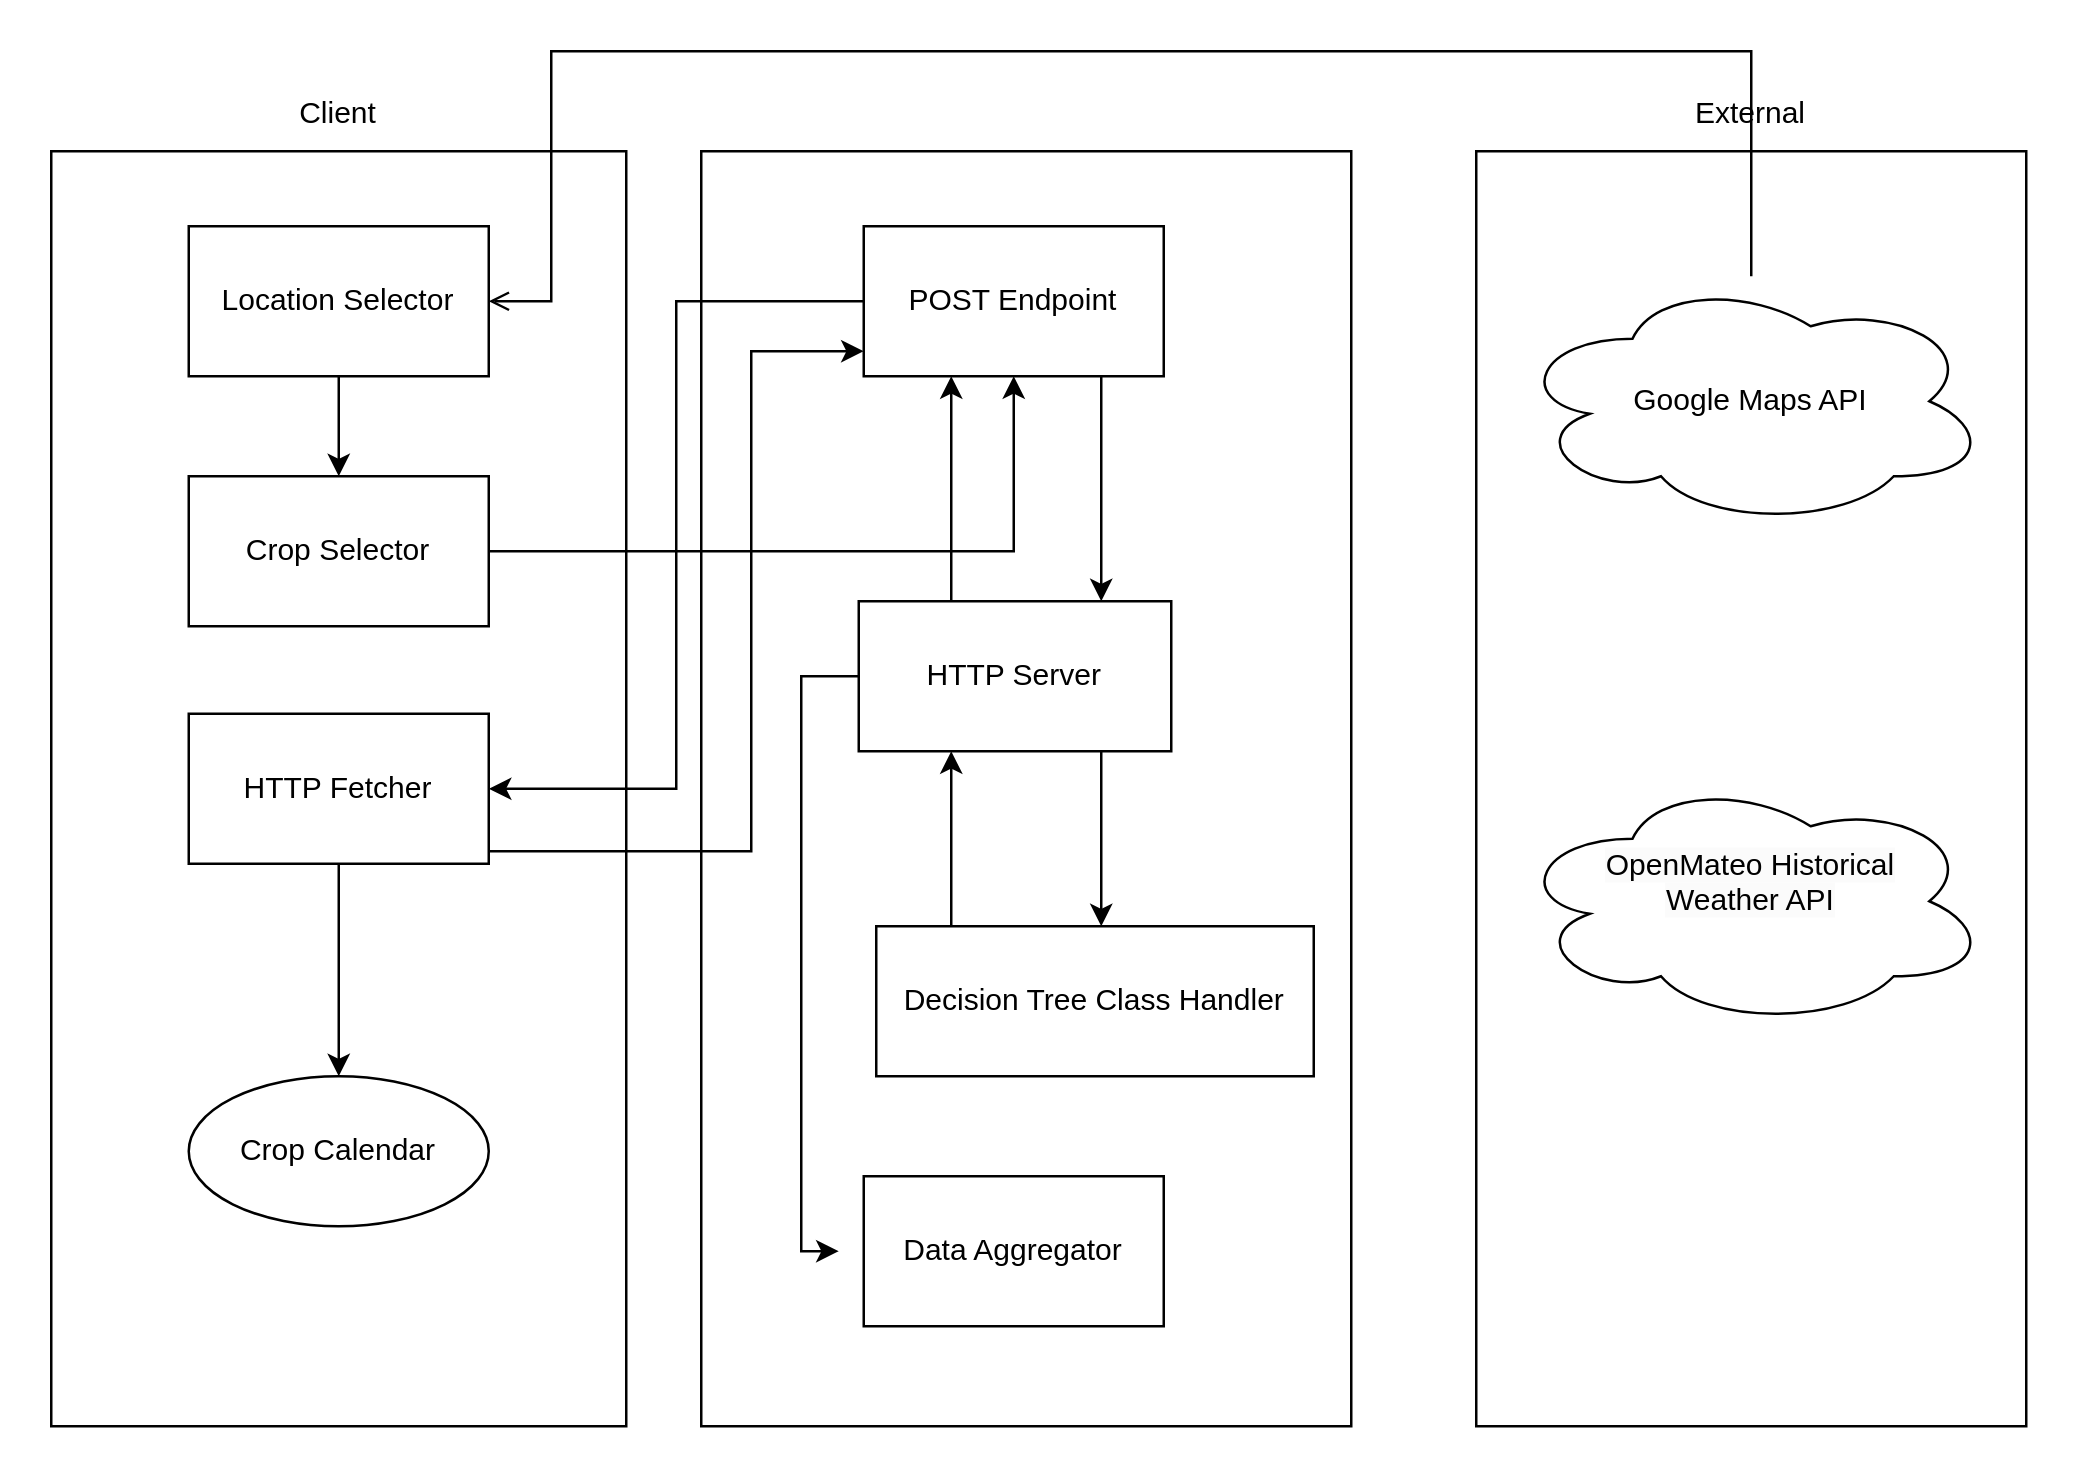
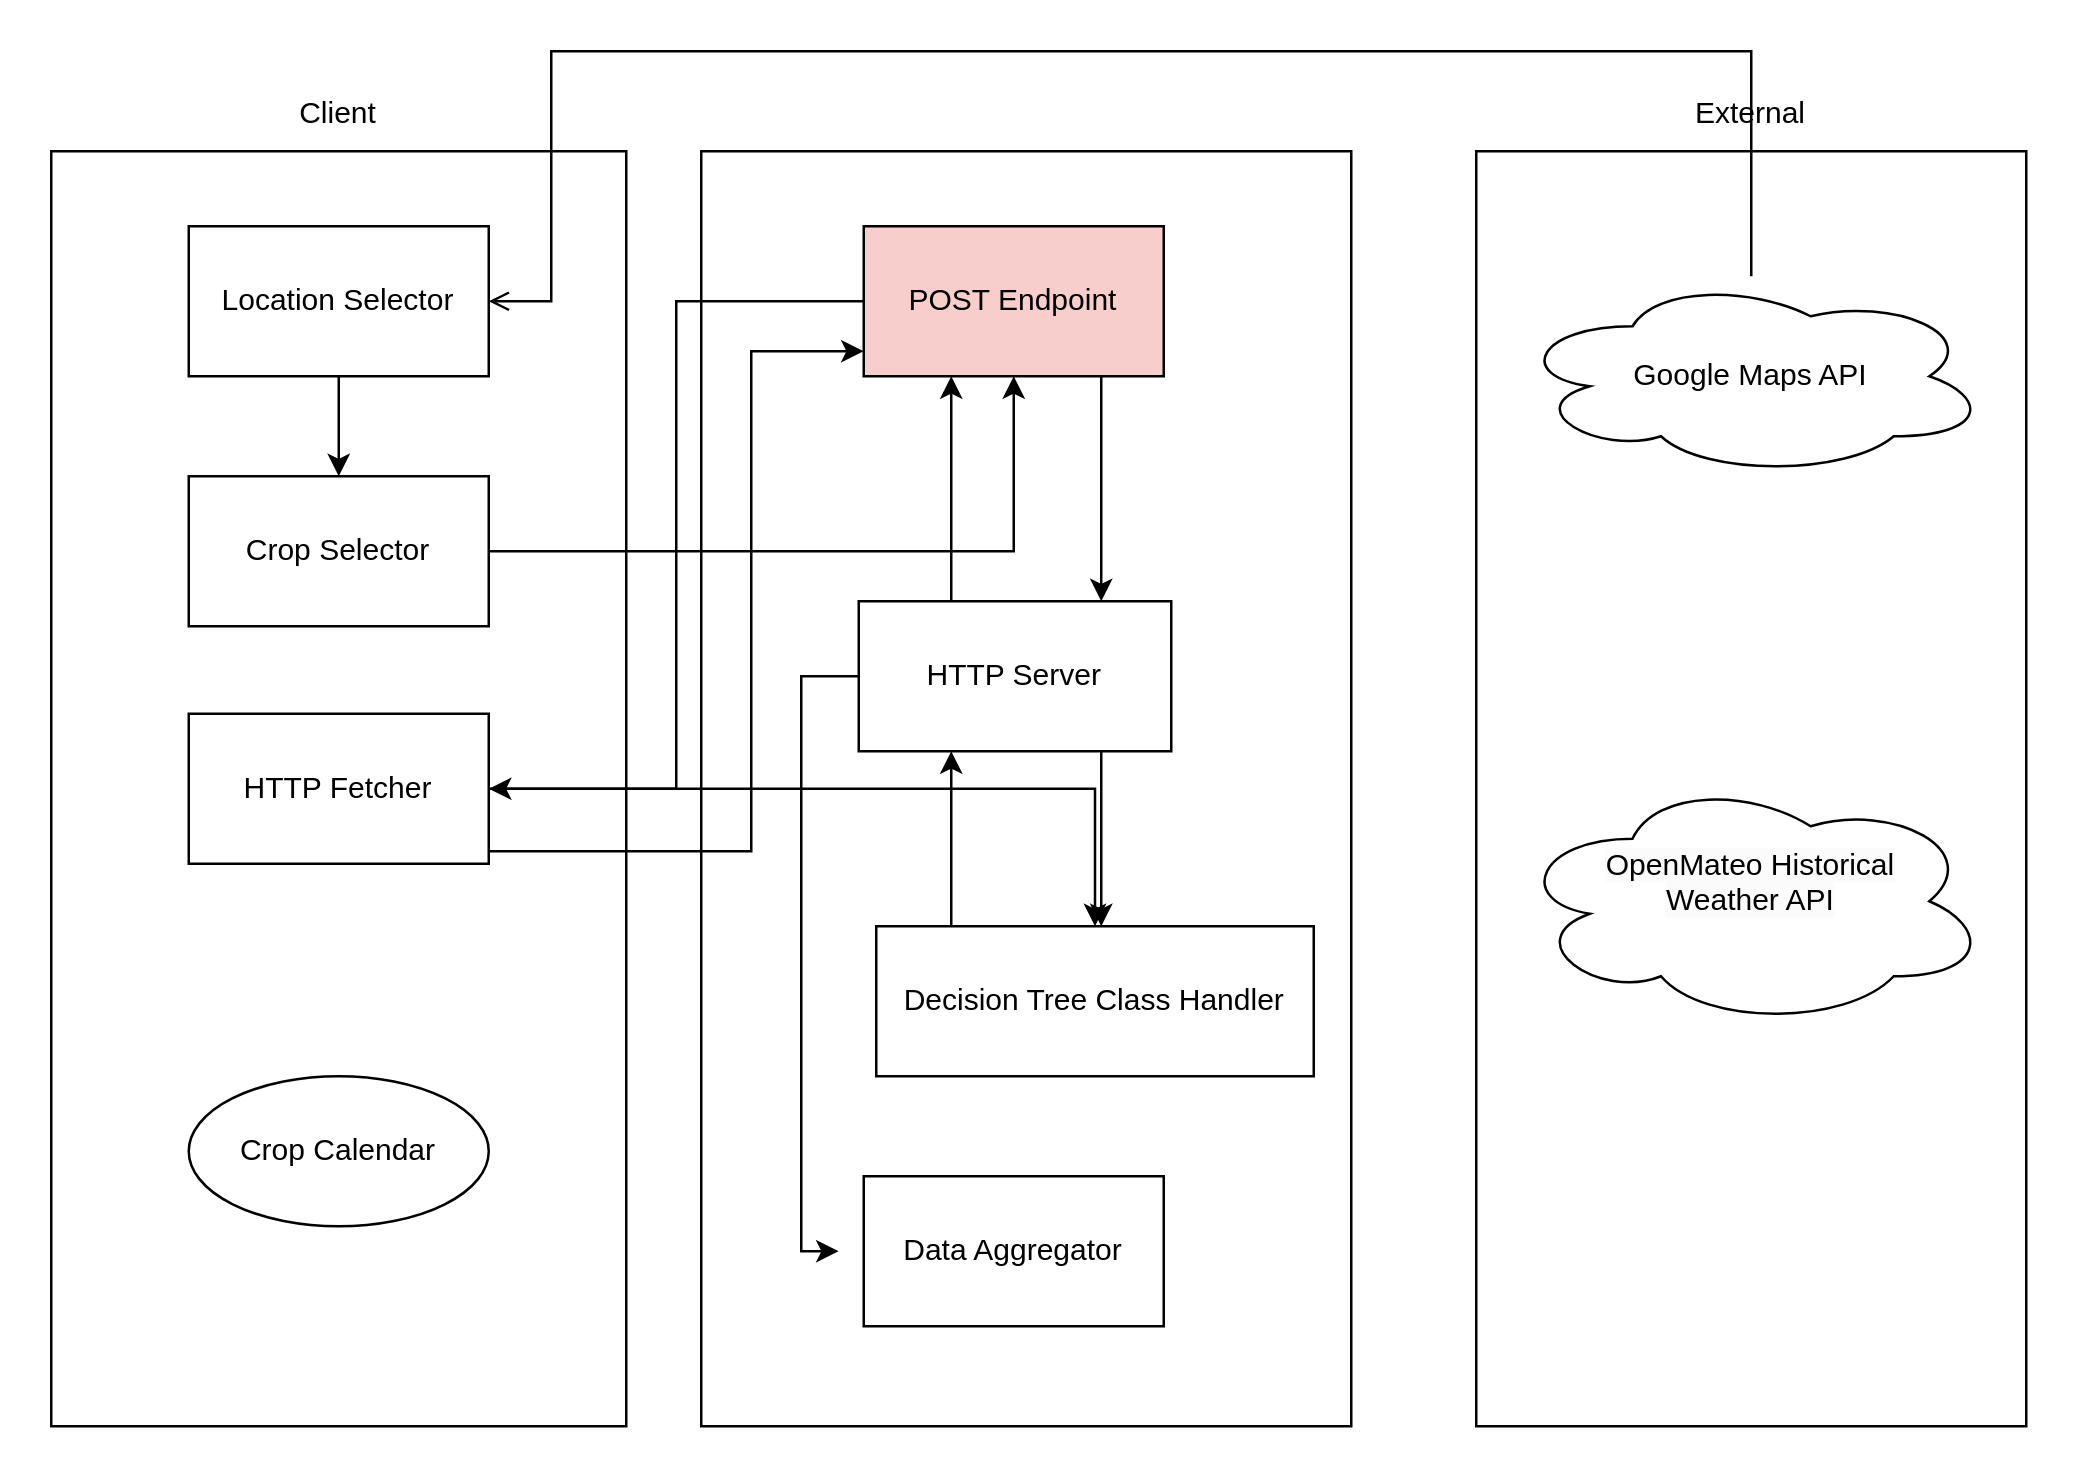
node "POST Endpoint": fillcolor #ffffff -> #f8cecc
node "Google Maps API": size 475x250 -> 475x200
edge "HTTP Fetcher" -> "Crop Calendar": now "HTTP Fetcher" -> "Decision Tree Class Handler"
